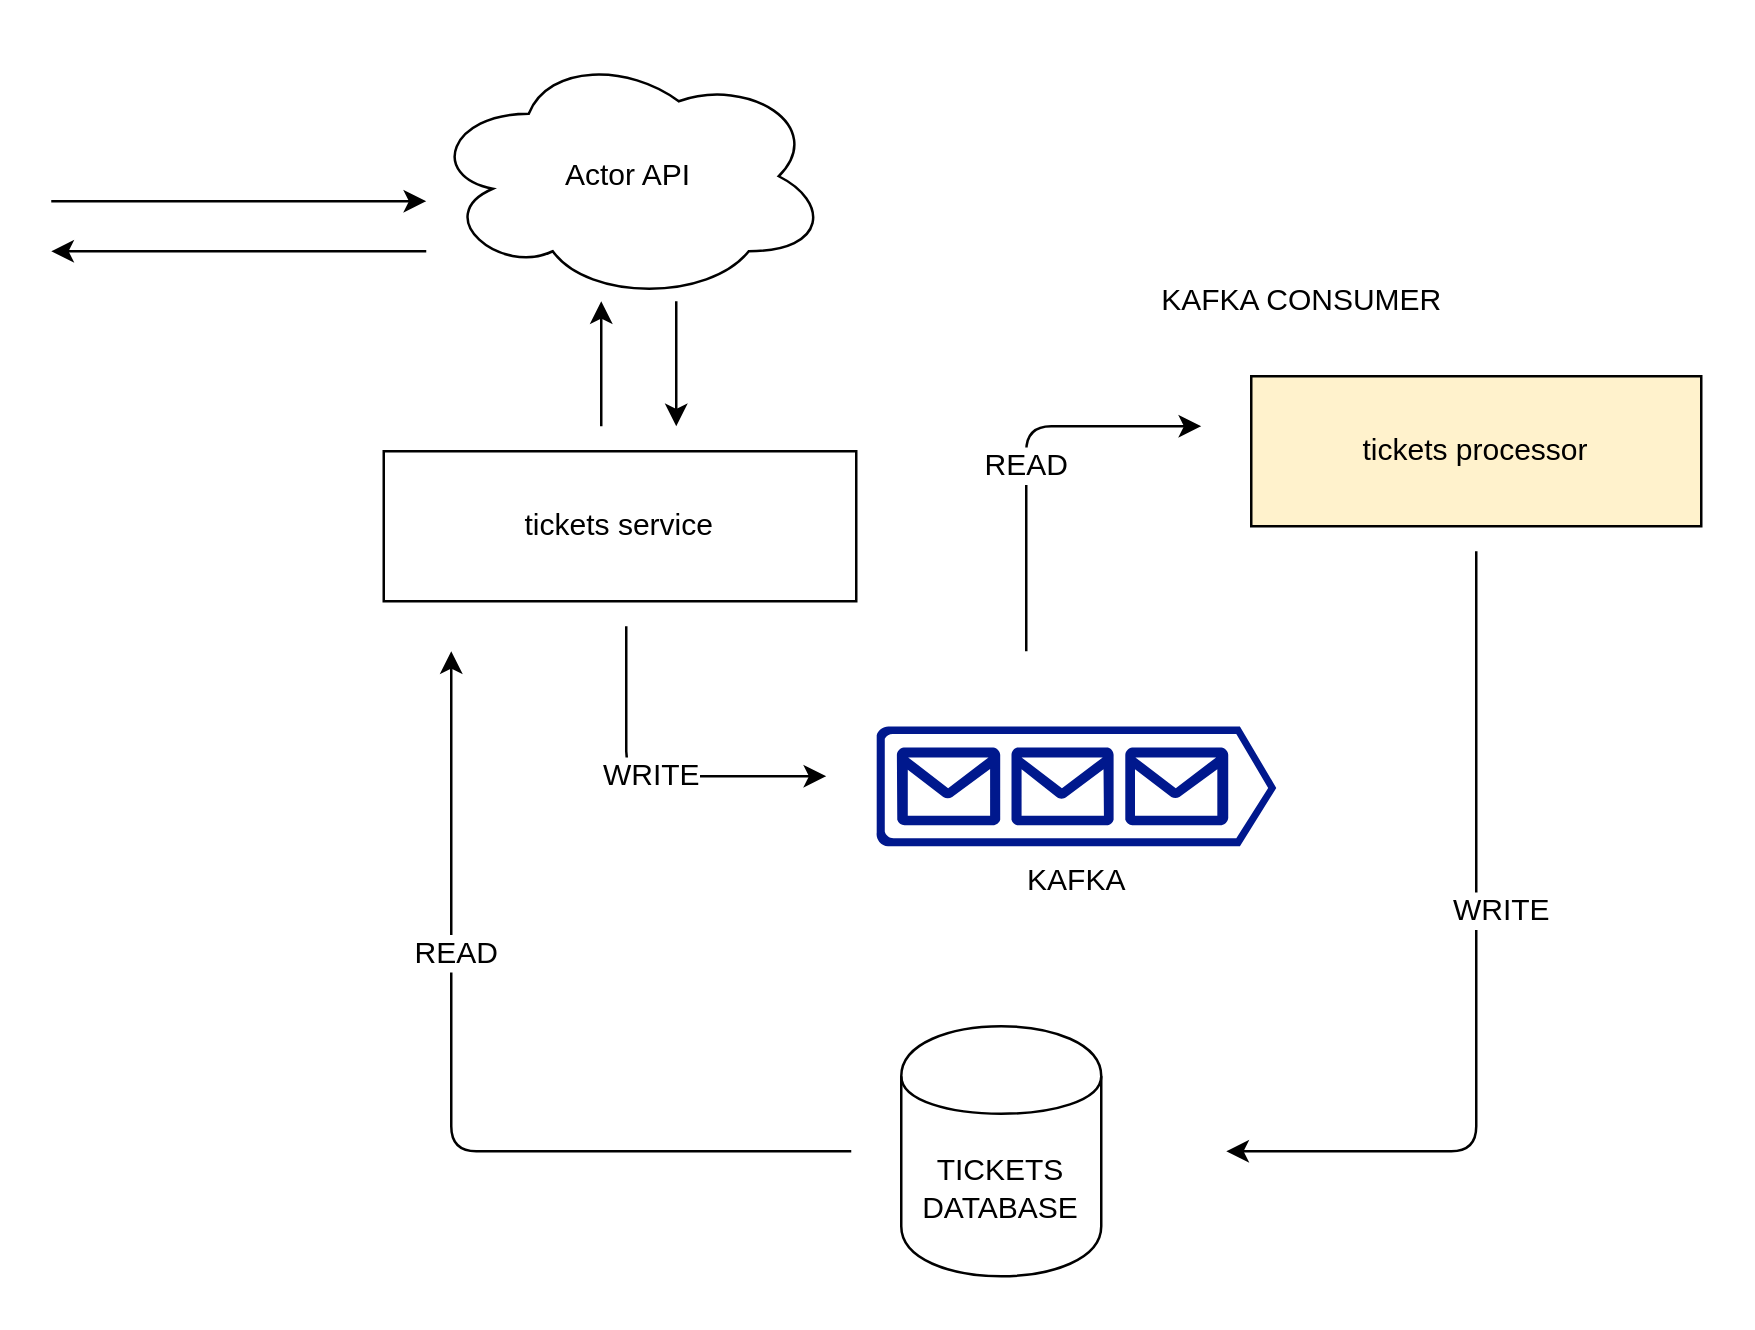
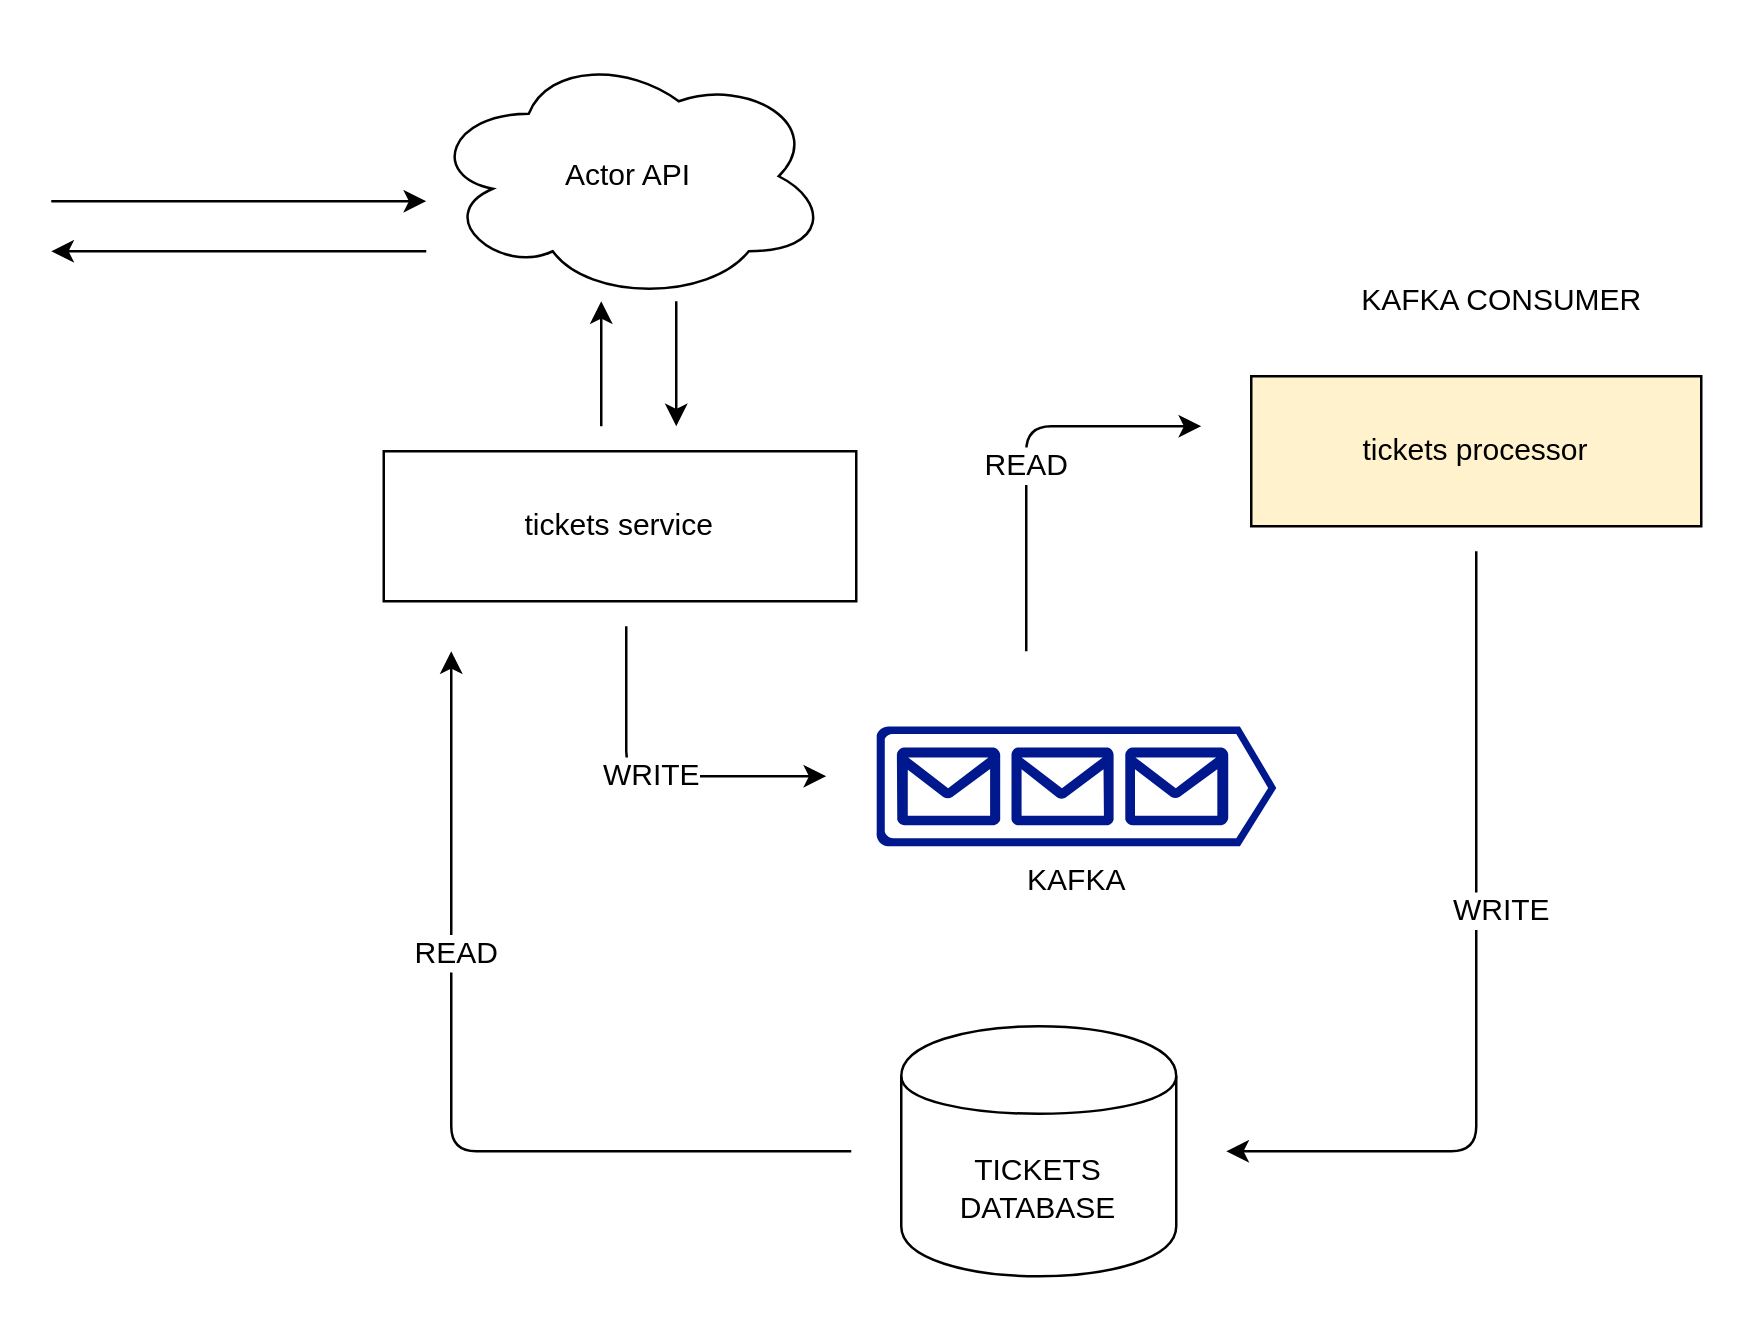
node "KAFKA CONSUMER": moved (1301, 301) -> (1501, 301)
node "TICKETS DATABASE": size 200x250 -> 275x250
